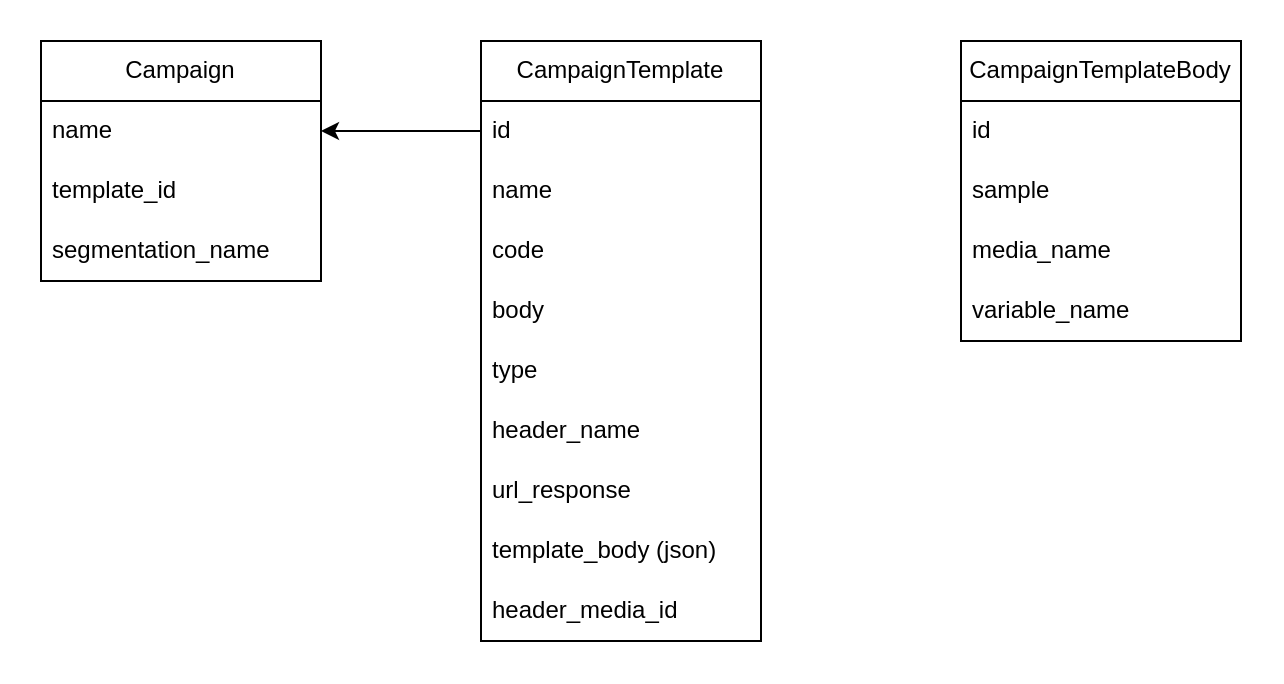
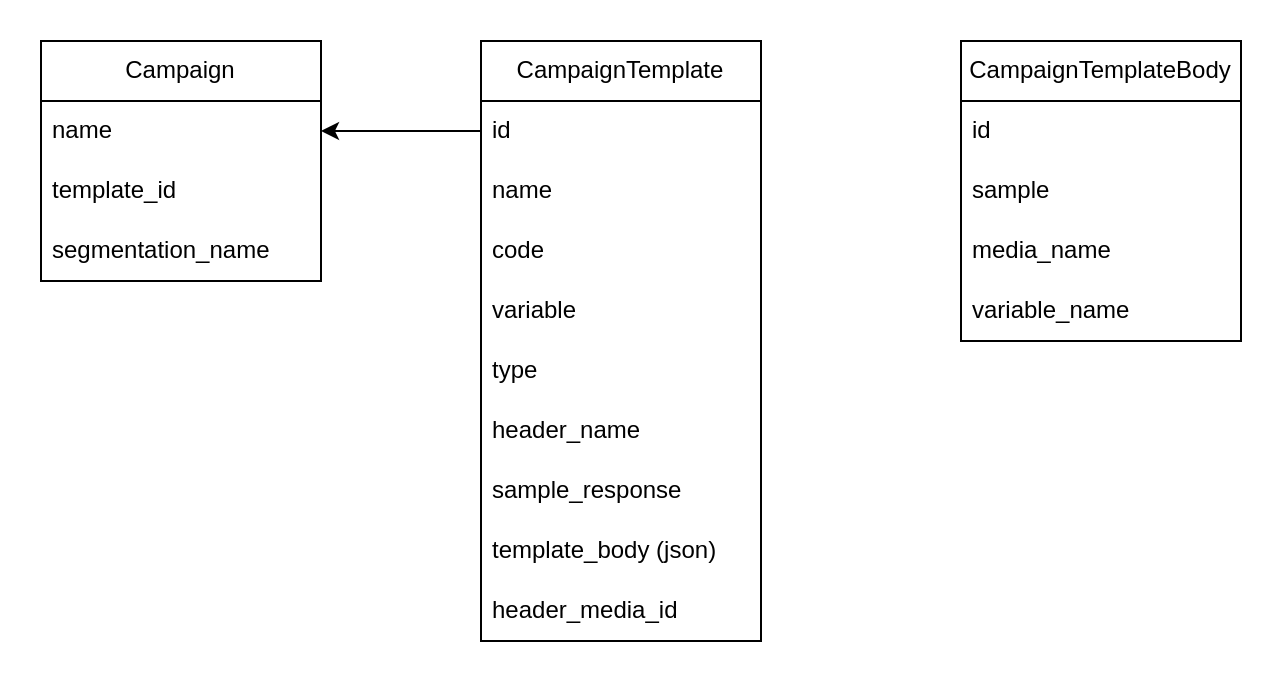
node "body": label "body" -> "variable"
node "url_response": label "url_response" -> "sample_response"
